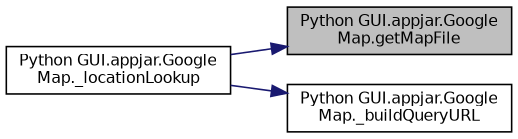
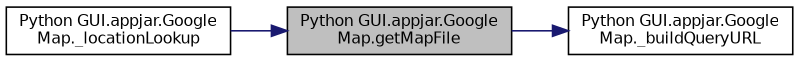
edge "Python GUI.appjar.Google Map._locationLookup" -> "Python GUI.appjar.Google Map._buildQueryURL": now "Python GUI.appjar.Google Map.getMapFile" -> "Python GUI.appjar.Google Map._buildQueryURL"
